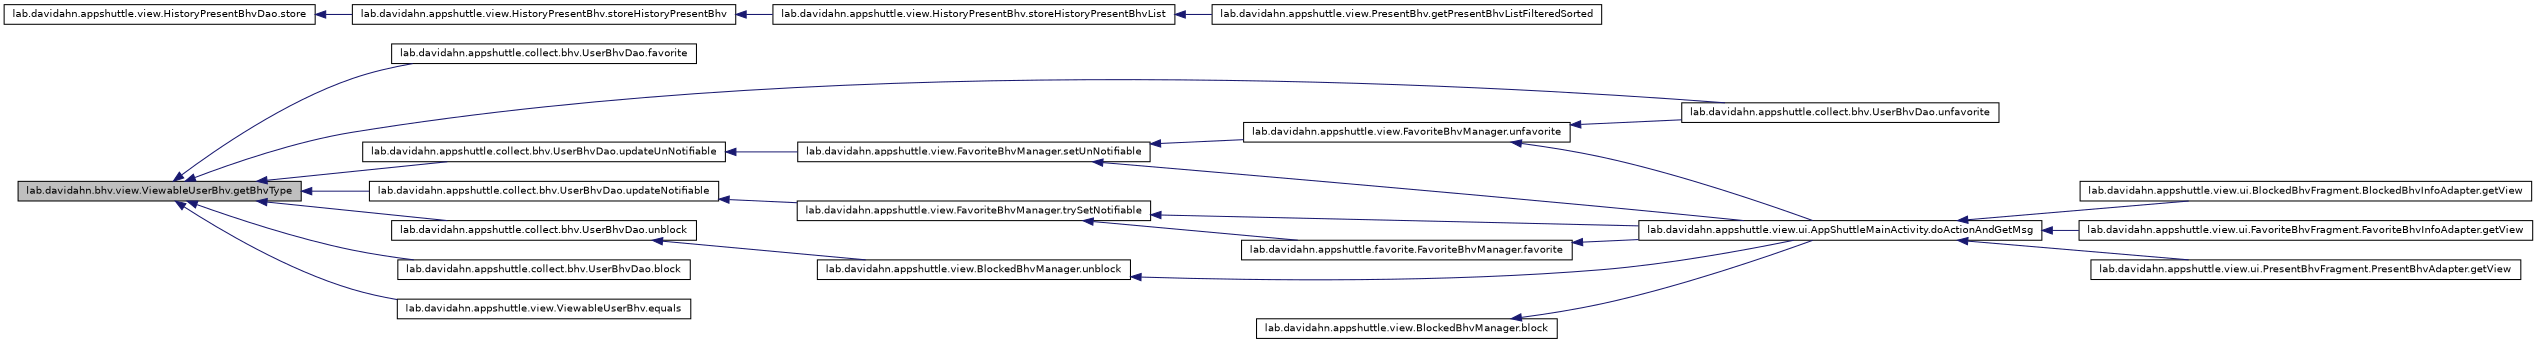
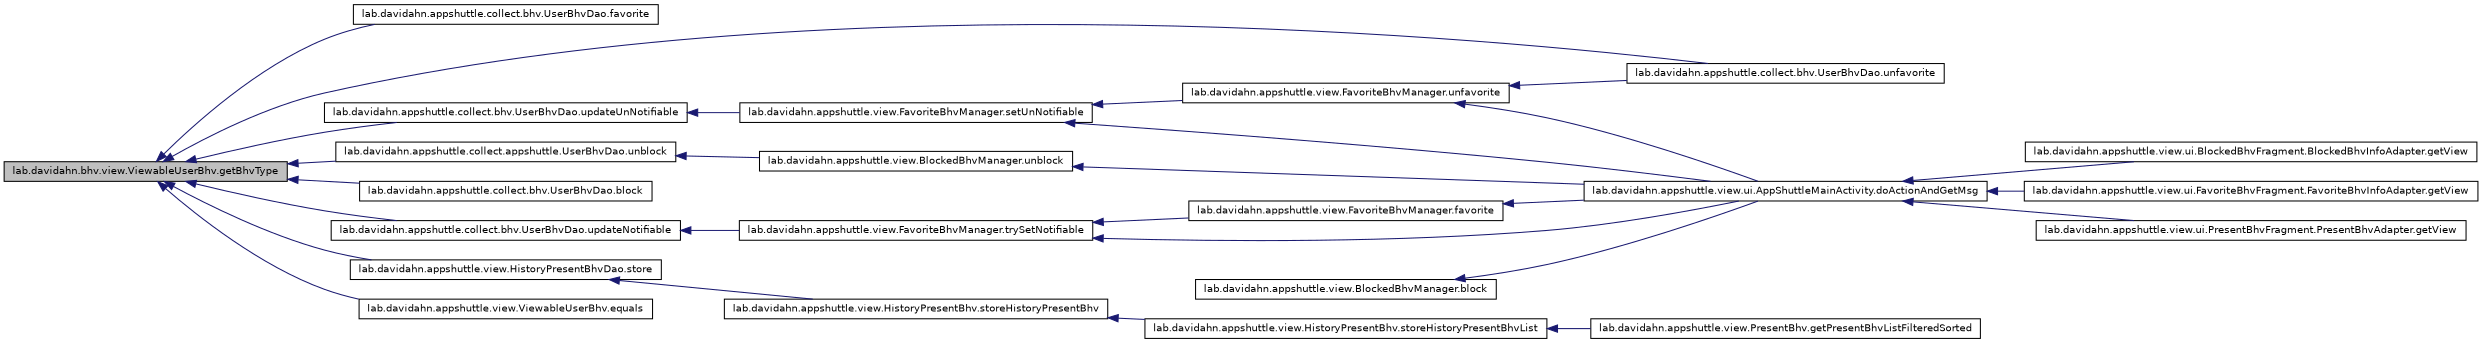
node "lab.davidahn.appshuttle.collect.bhv.UserBhvDao.unblock": label "lab.davidahn.appshuttle.collect.bhv.UserBhvDao.unblock" -> "lab.davidahn.appshuttle.collect.appshuttle.UserBhvDao.unblock"
edge "lab.davidahn.appshuttle.view.HistoryPresentBhvDao.store" -> "lab.davidahn.bhv.view.ViewableUserBhv.getBhvType": added
node "lab.davidahn.appshuttle.favorite.FavoriteBhvManager.favorite": label "lab.davidahn.appshuttle.favorite.FavoriteBhvManager.favorite" -> "lab.davidahn.appshuttle.view.FavoriteBhvManager.favorite"
